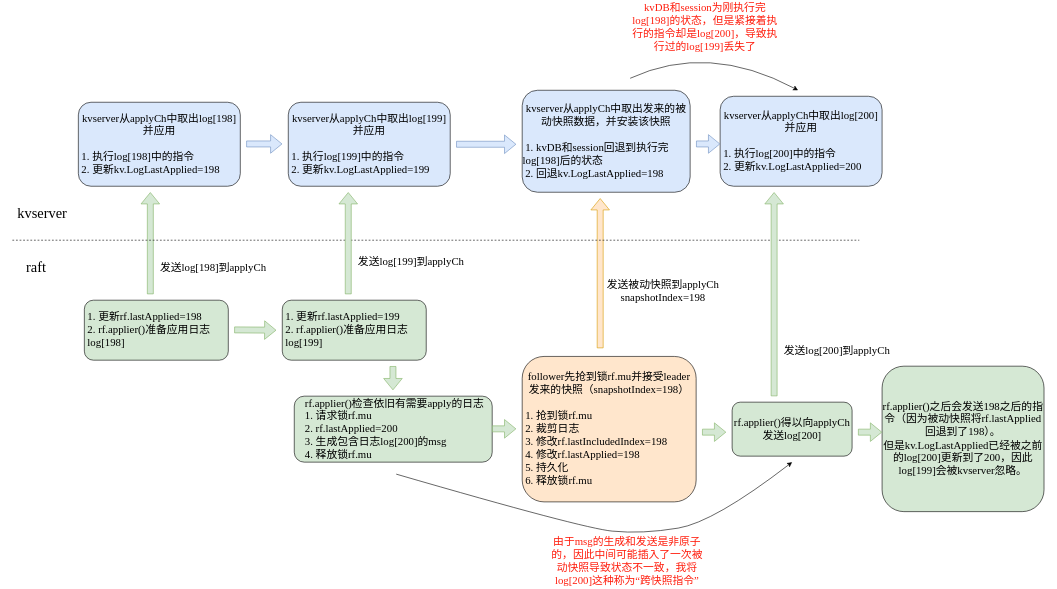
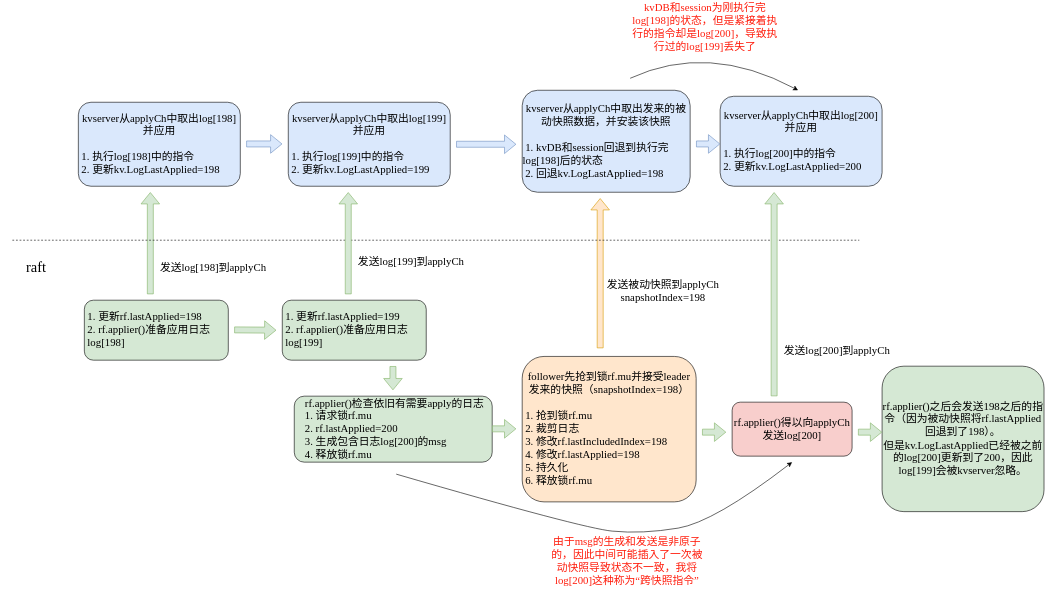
node "kvserver": removed
node "rf.applier()得以向applyCh发送log[200]": fillcolor #d5e8d4 -> #f8cecc
